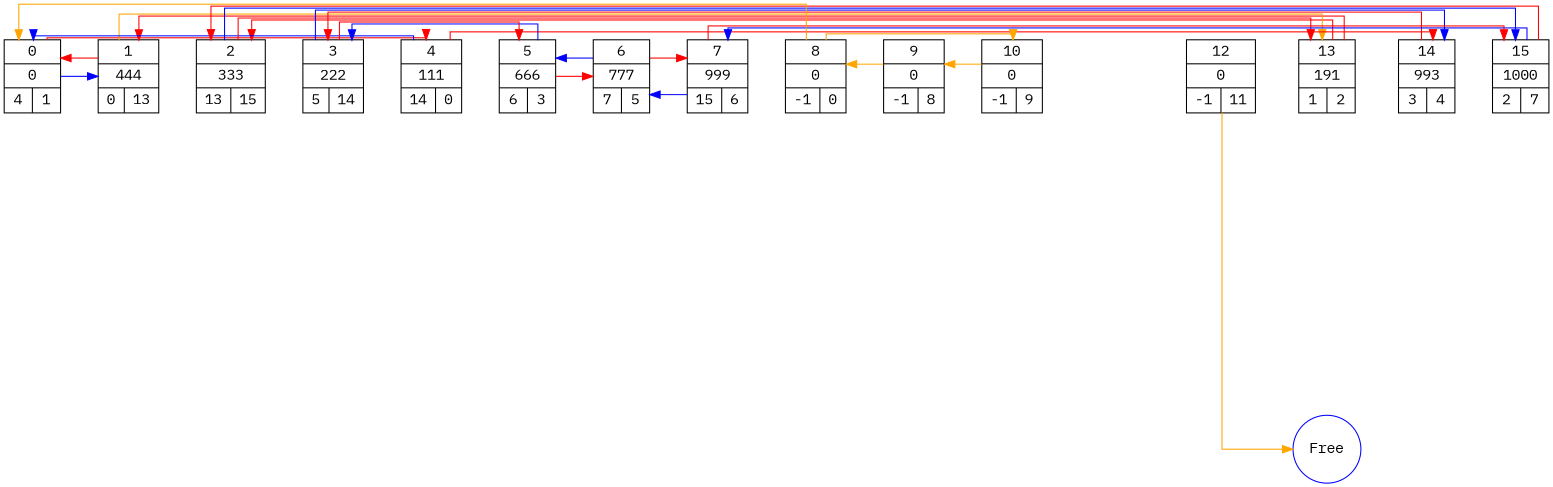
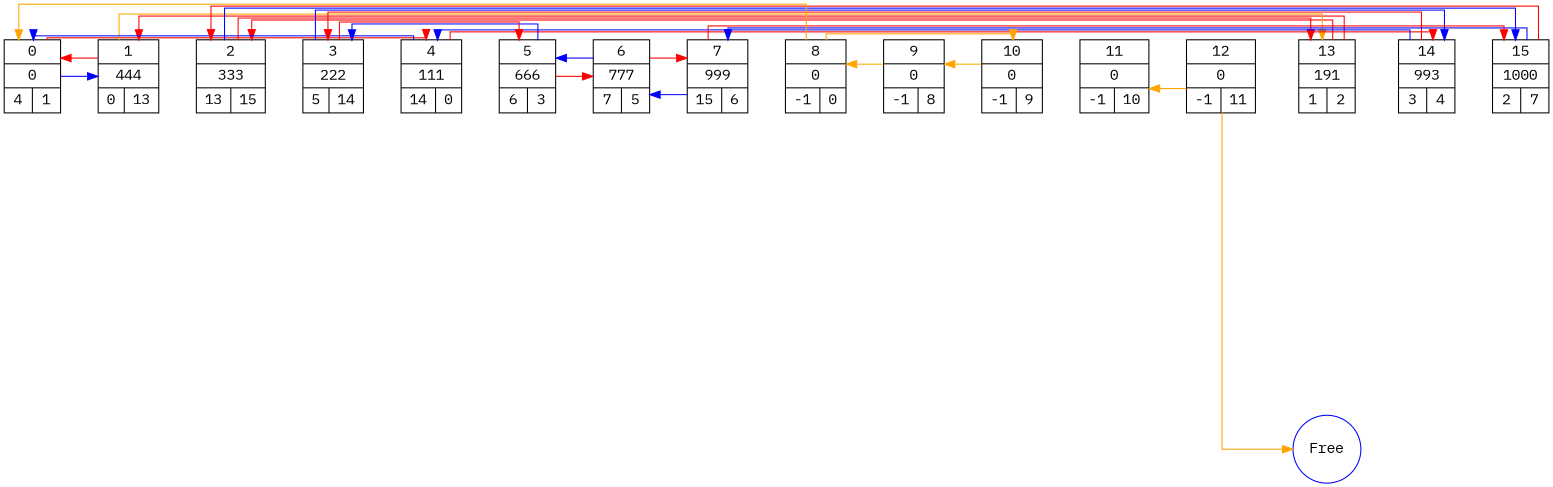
edge "14" -> "4": added
node "11": added
